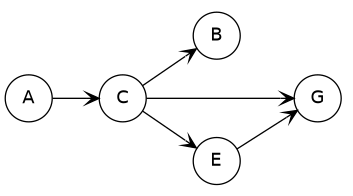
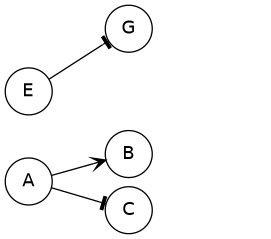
edge "C" -> "B": now "A" -> "B"
edge "A" -> "C": arrowhead vee -> tee
edge "C" -> "G": removed
edge "C" -> "E": removed
edge "E" -> "G": arrowhead vee -> tee
